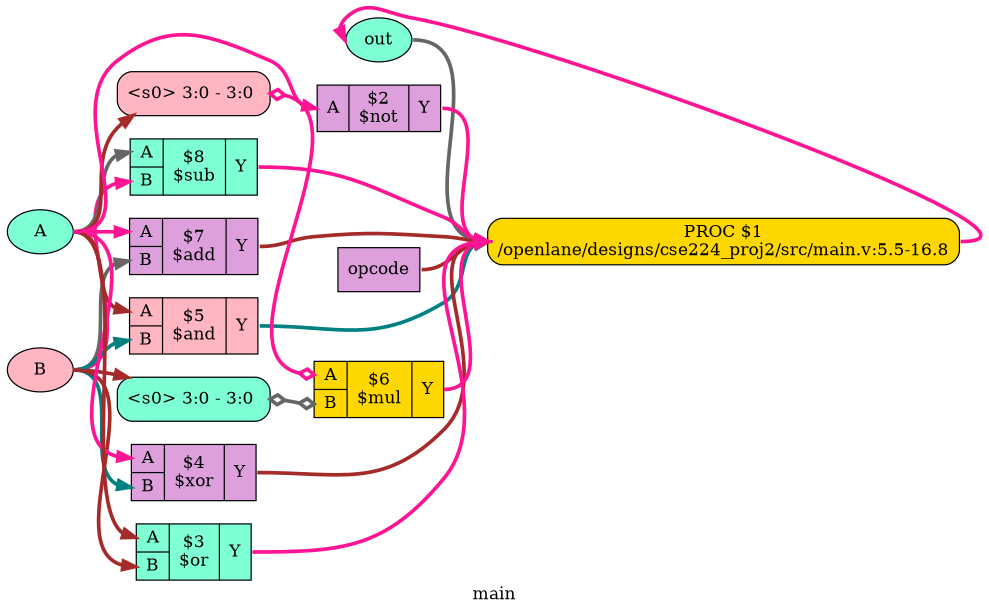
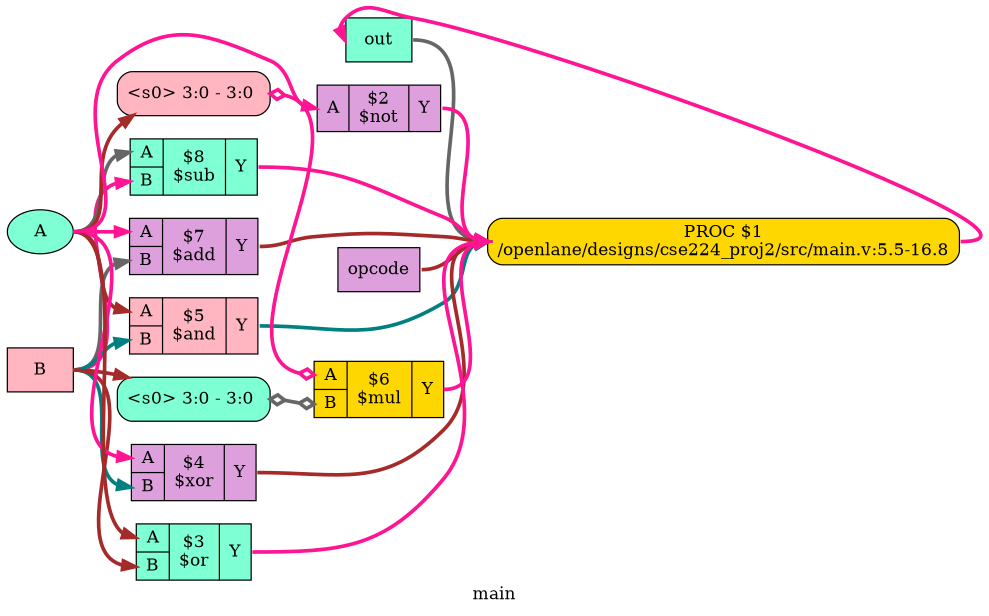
node "out": shape ellipse -> box
node "B": shape ellipse -> box
